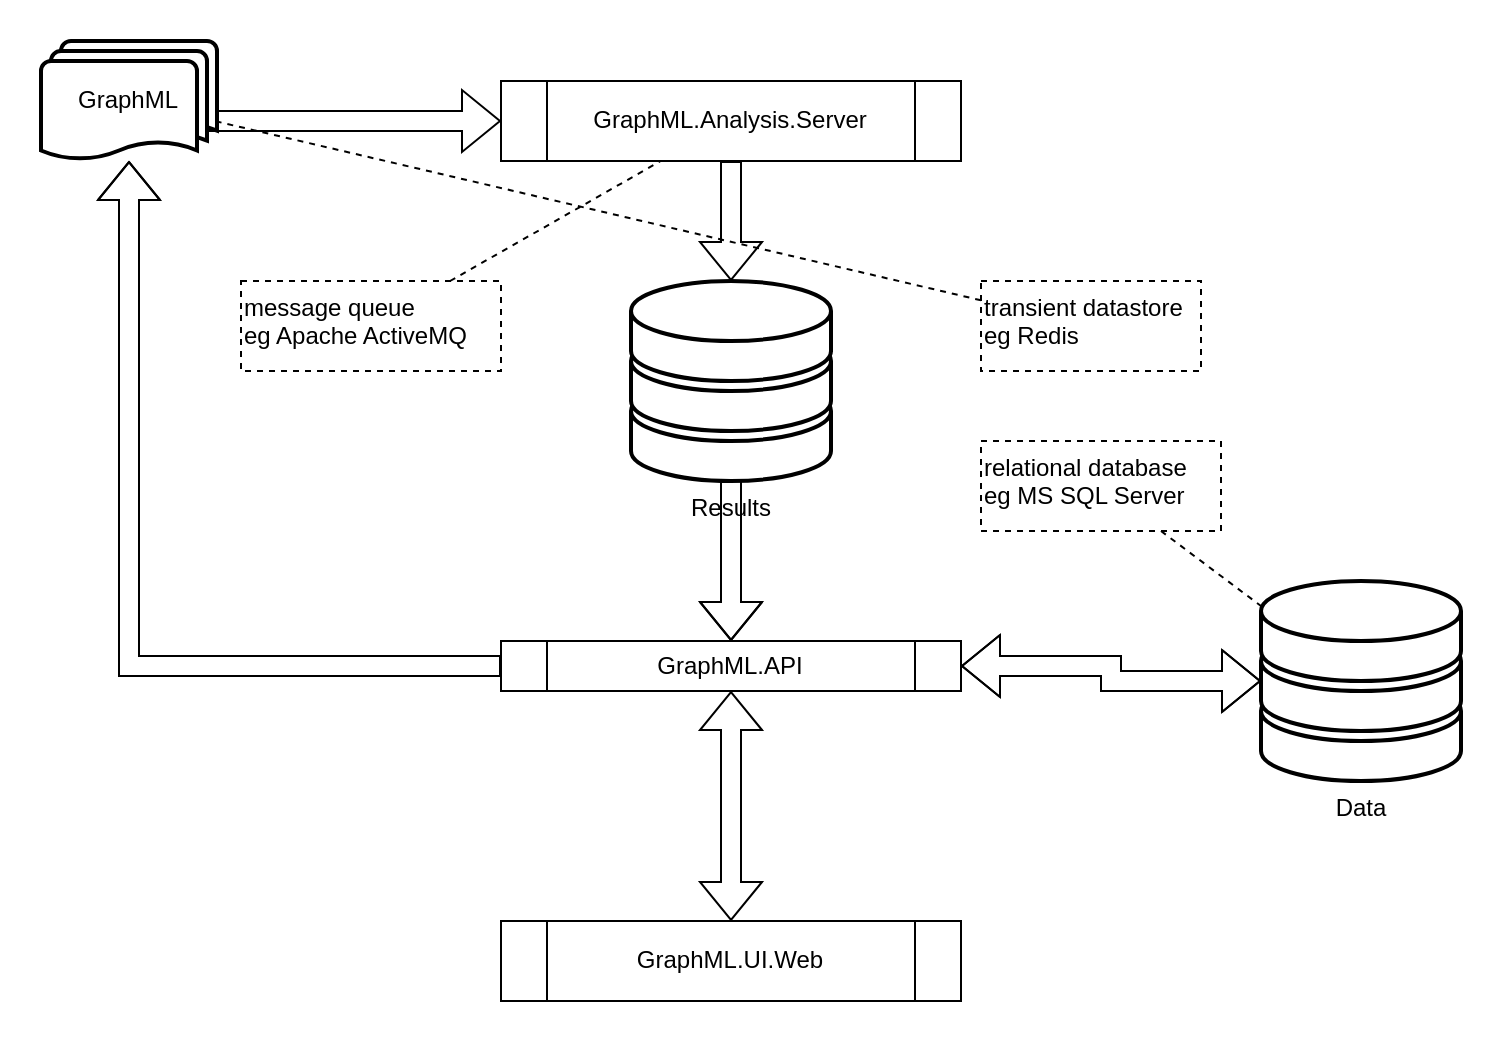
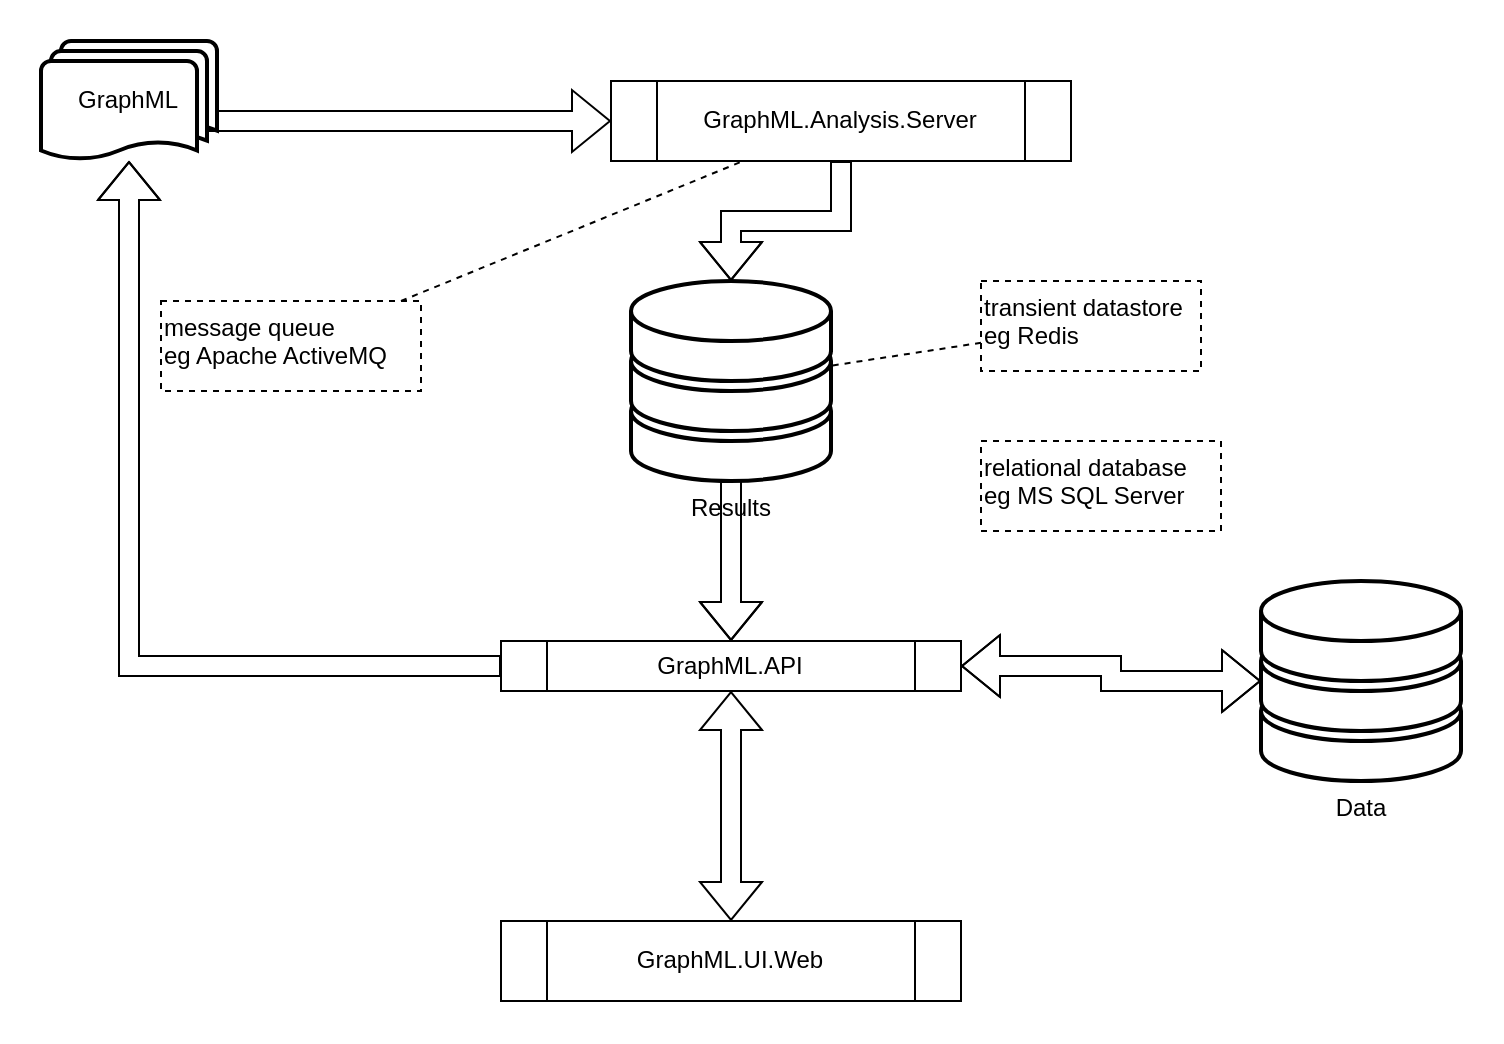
node "GraphML.Analysis.Server": moved (731, 121) -> (841, 121)
edge "GraphML" -- "transient datastore eg Redis": now "Results" -- "transient datastore eg Redis"
node "message queue eg Apache ActiveMQ": moved (371, 326) -> (291, 346)
edge "relational database eg MS SQL Server" -- "Data": removed
